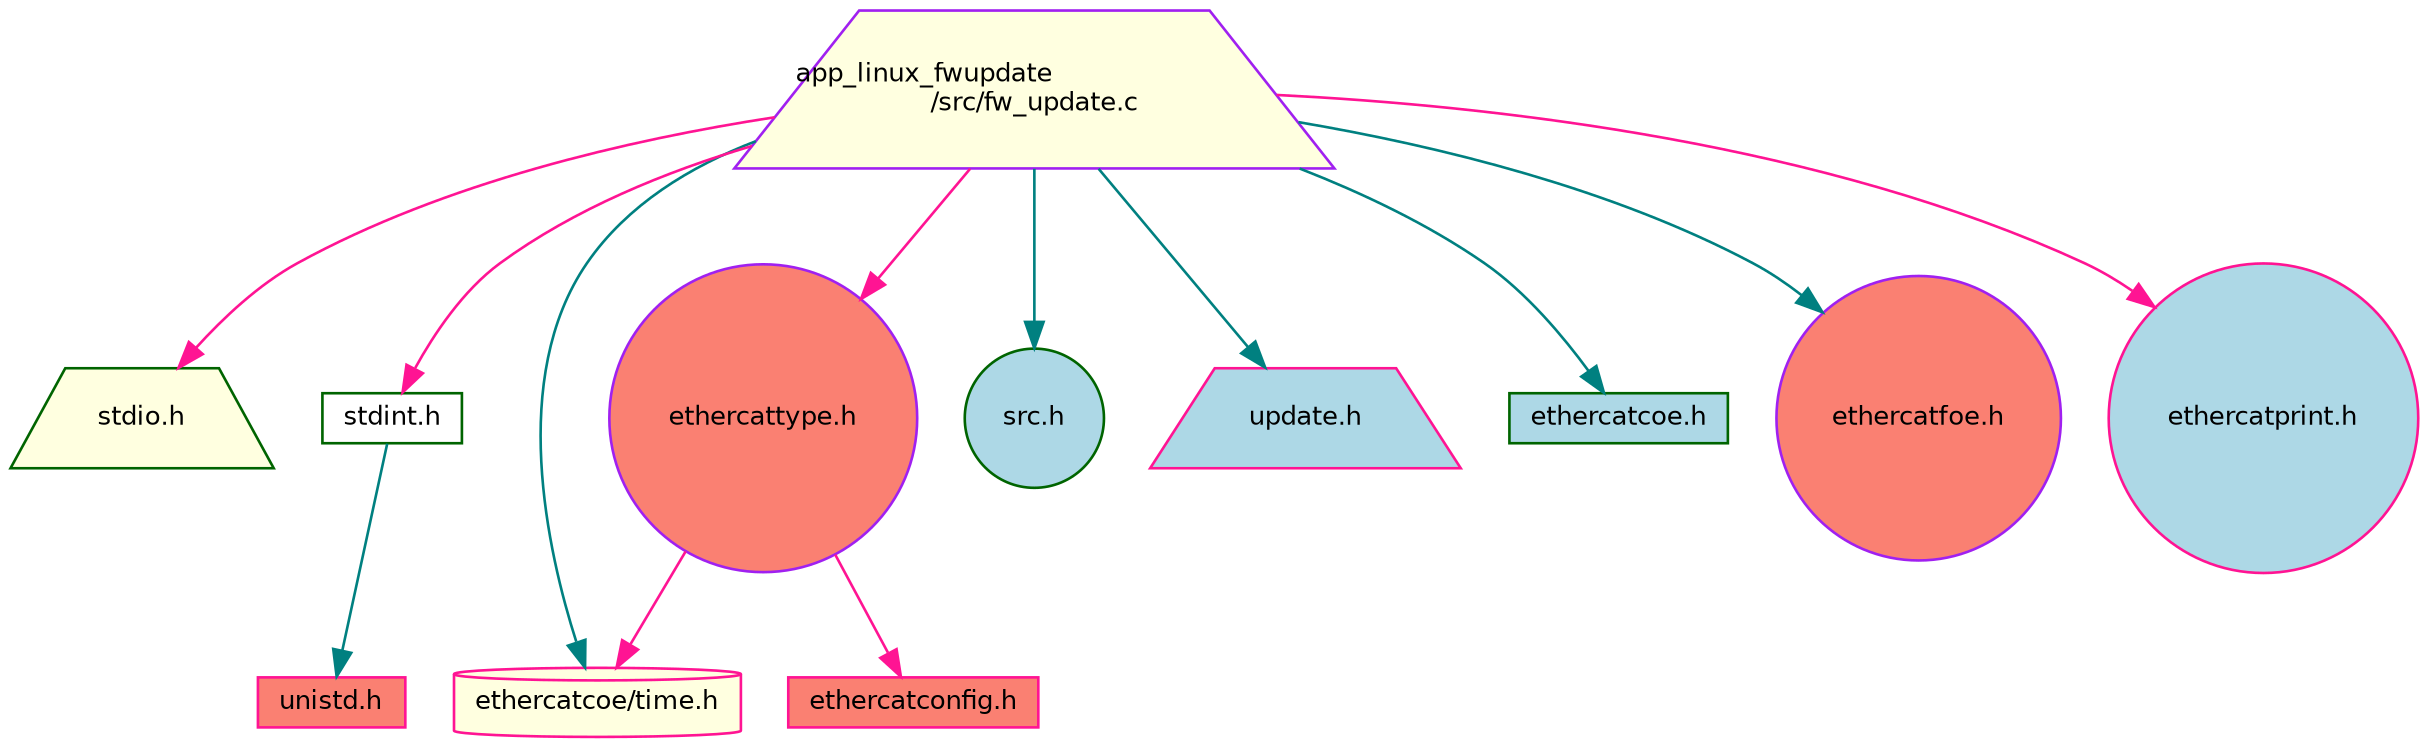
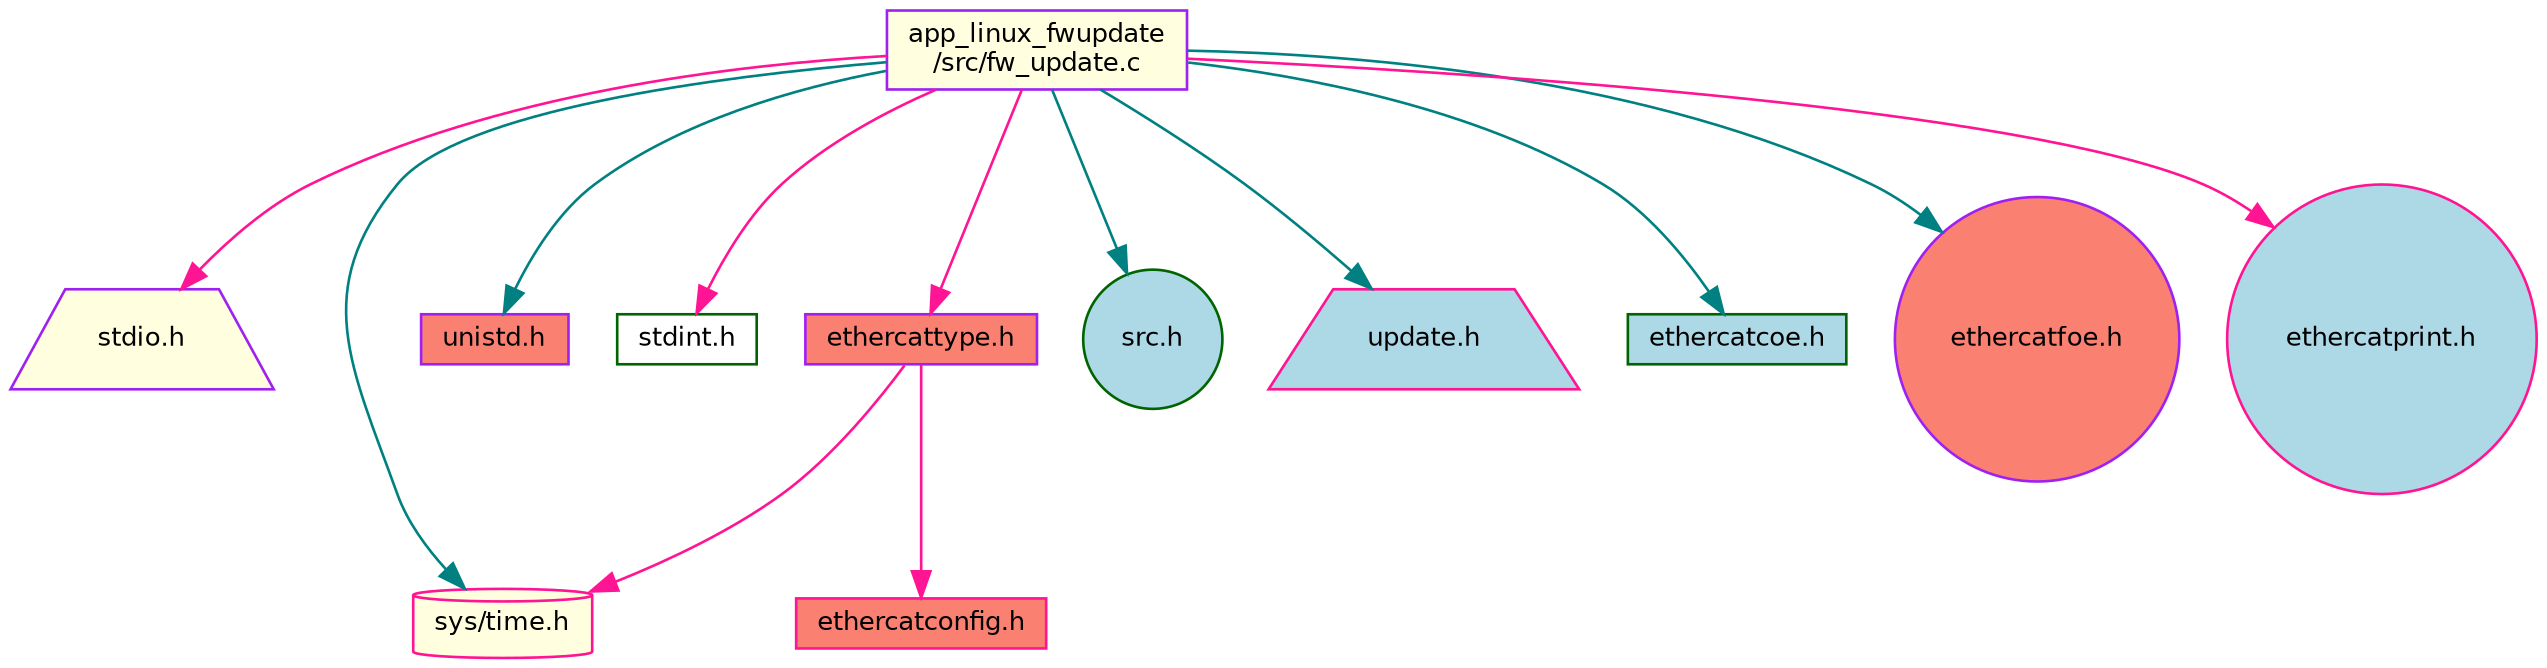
node "app_linux_fwupdate /src/fw_update.c": shape trapezium -> box
node "stdio.h": color darkgreen -> purple
node "ethercattype.h": shape circle -> box
edge "stdint.h" -> "unistd.h": now "app_linux_fwupdate /src/fw_update.c" -> "unistd.h"
node "unistd.h": color deeppink -> purple
node "ethercatcoe/time.h": label "ethercatcoe/time.h" -> "sys/time.h"
